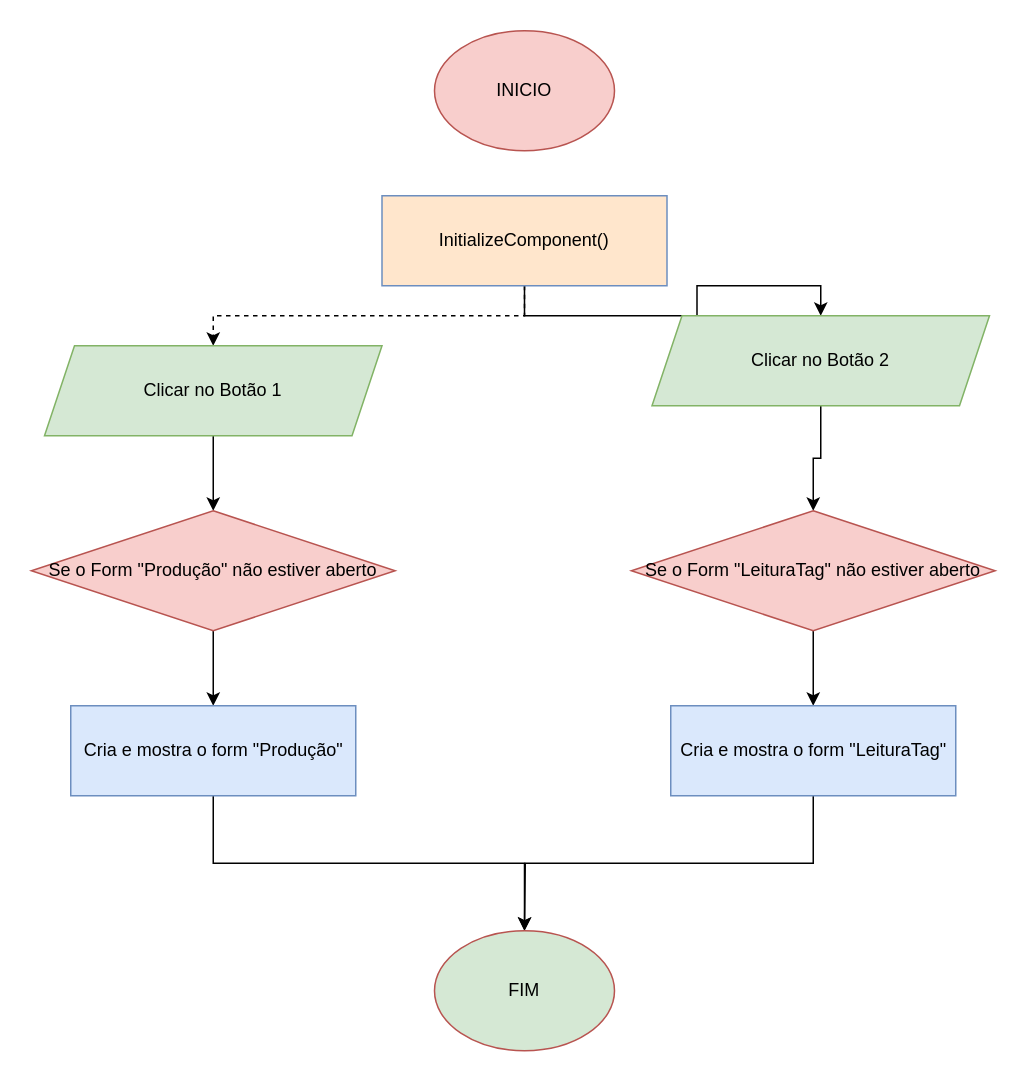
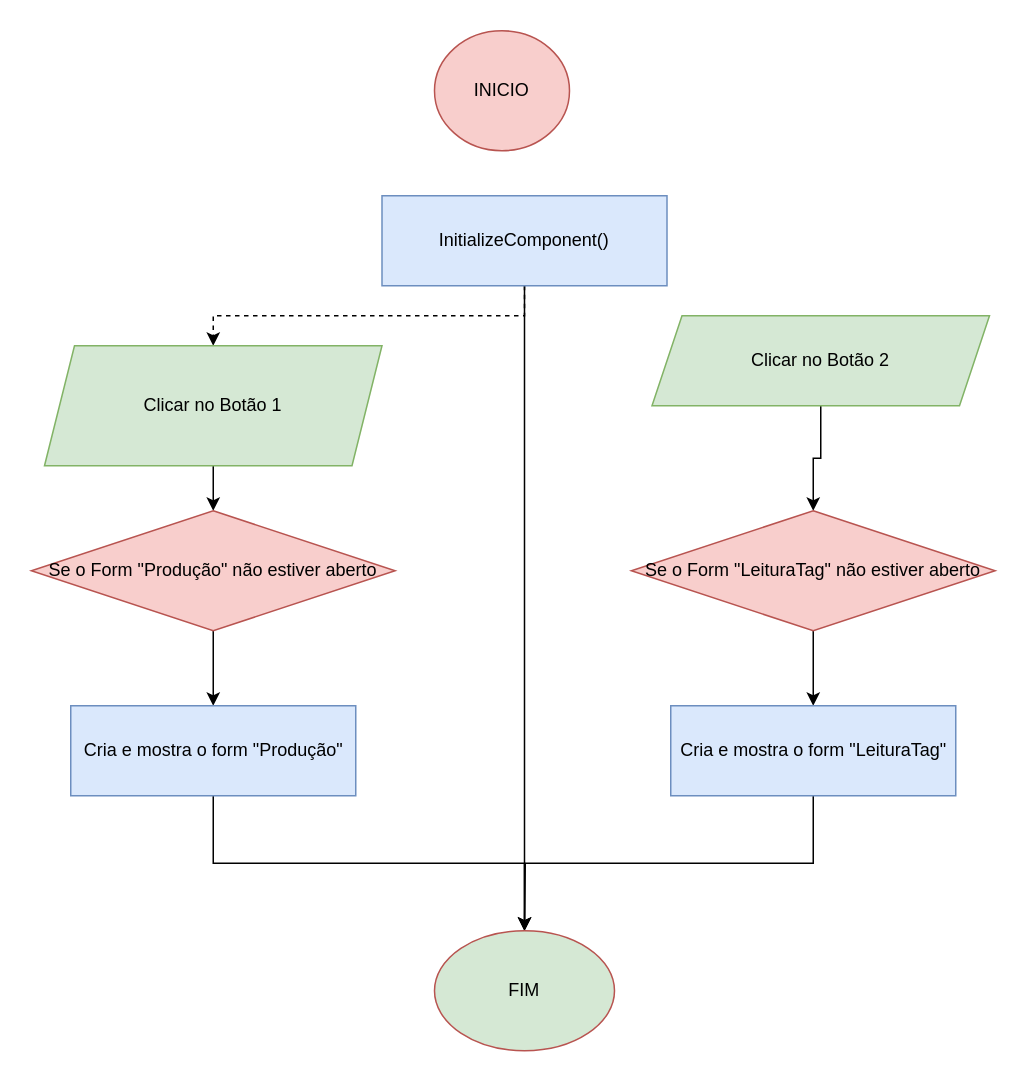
node "INICIO": size 180x120 -> 135x120
node "InitializeComponent()": fillcolor #ffe6cc -> #dae8fc
edge "InitializeComponent()" -> "Clicar no Botão 2": now "InitializeComponent()" -> "FIM"
node "Clicar no Botão 1": size 338x90 -> 338x120
